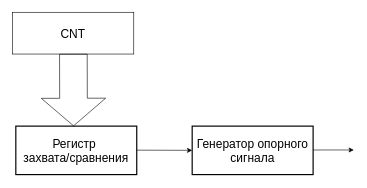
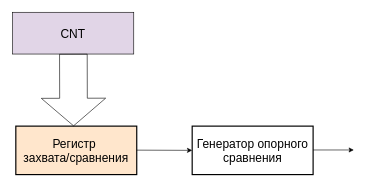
node "CNT": fillcolor #ffffff -> #e1d5e7
node "Регистр захвата/сравнения": fillcolor #ffffff -> #ffe6cc
node "Генератор опорного сигнала": label "Генератор опорного сигнала" -> "Генератор опорного сравнения"
